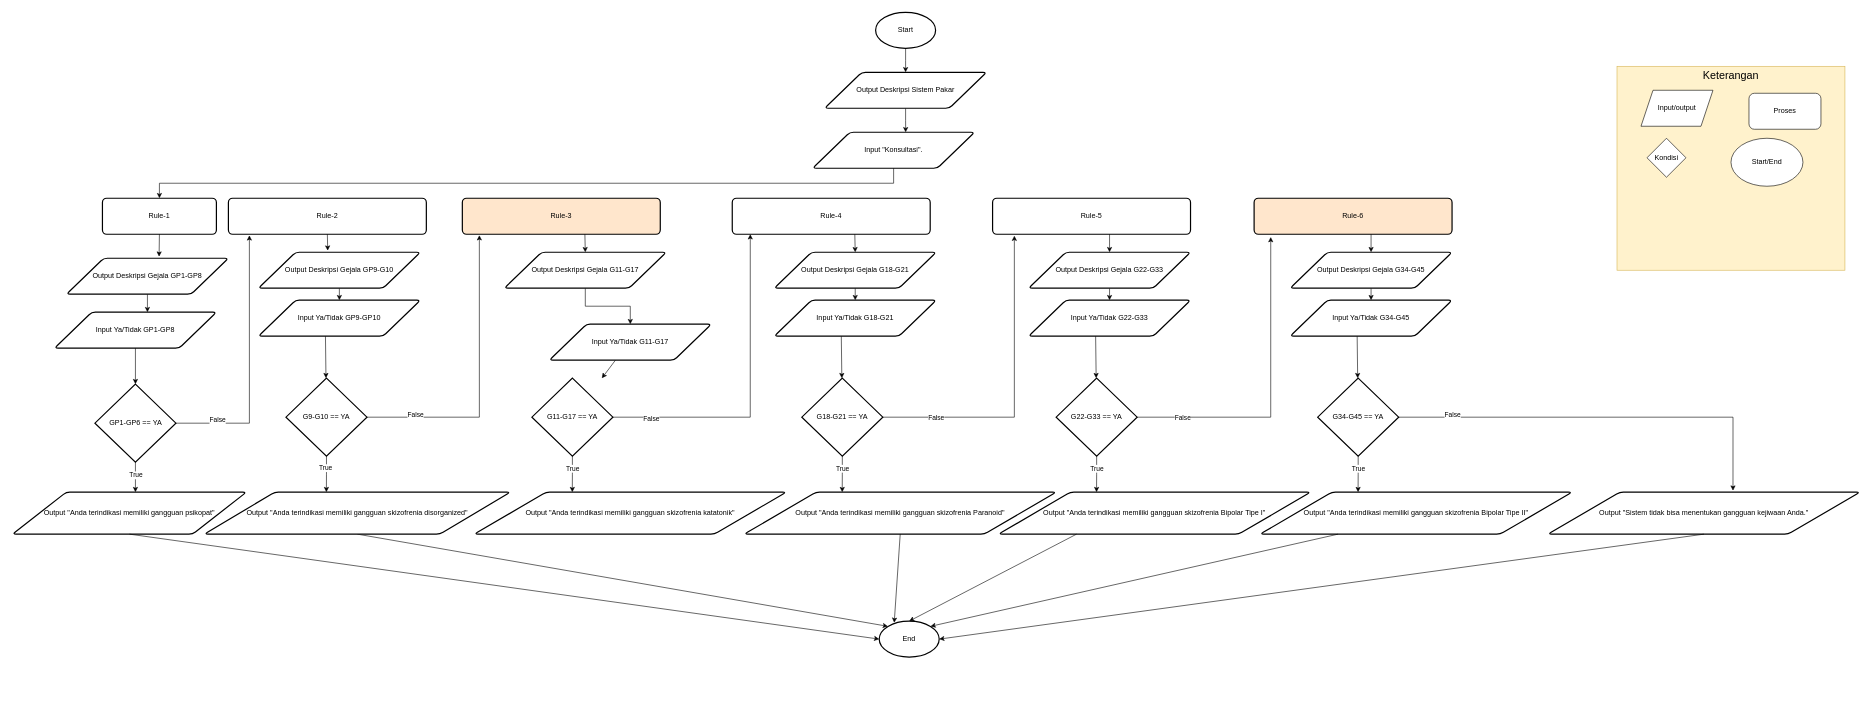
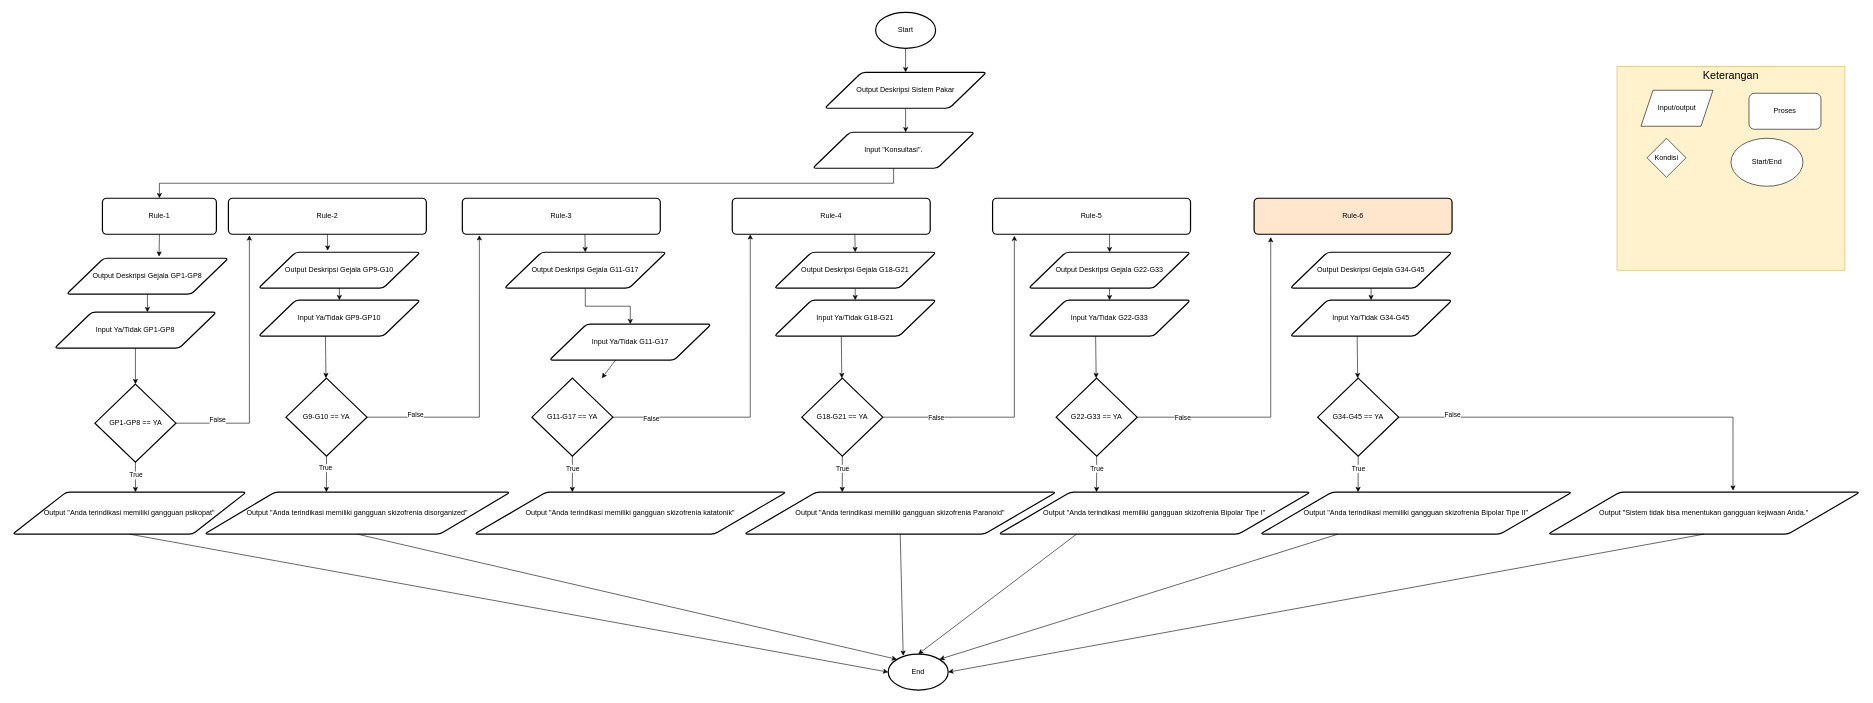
node "Rule-3": fillcolor #ffe6cc -> #ffffff
edge "Rule-6" -> "Output Deskripsi Gejala G34-G45": removed
node "GP1-GP6 == YA": label "GP1-GP6 == YA" -> "GP1-GP8 == YA"
node "End": moved (909, 639) -> (918, 672)
